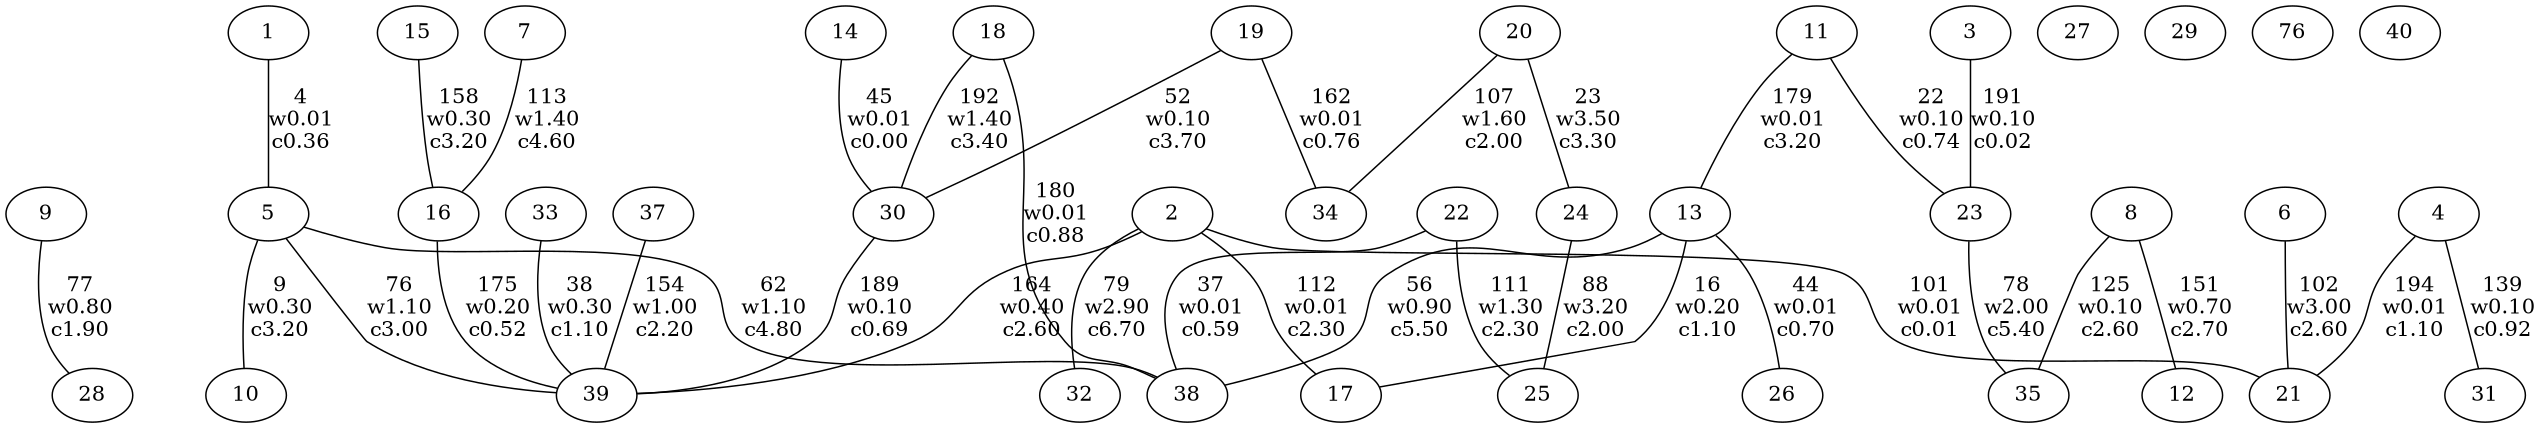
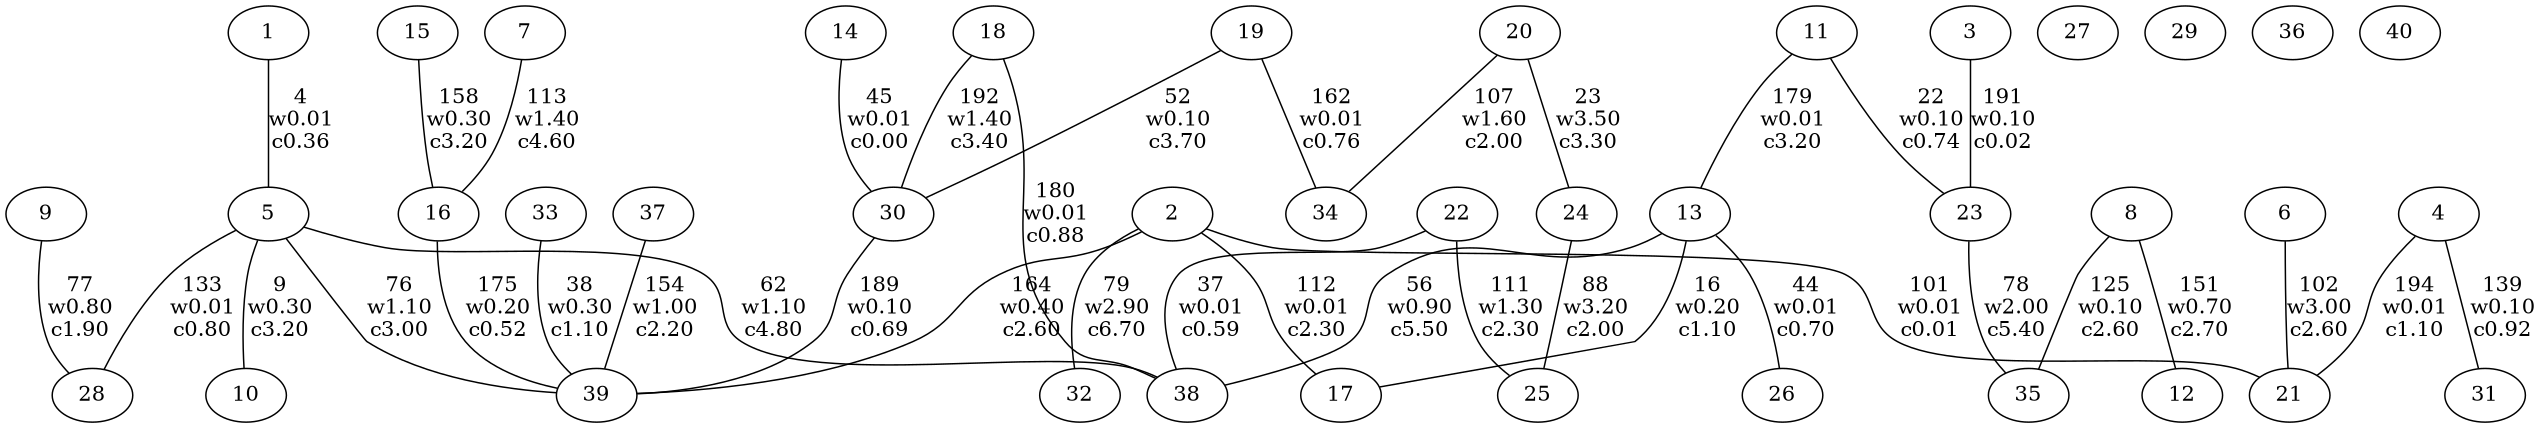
node "76": label "76" -> "36"
edge "5" -- "28": added, label "133 w0.01 c0.80"
